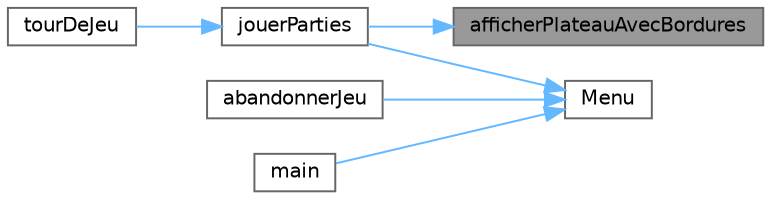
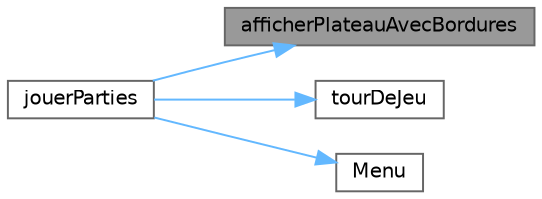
edge "tourDeJeu" -> "jouerParties": reversed
node "abandonnerJeu": removed
node "main": removed
